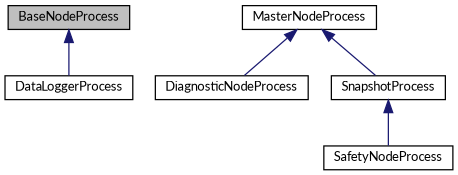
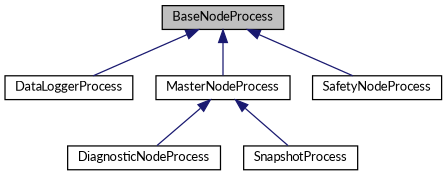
edge "MasterNodeProcess" -> "BaseNodeProcess": added
edge "SafetyNodeProcess" -> "SnapshotProcess": now "SafetyNodeProcess" -> "BaseNodeProcess"
